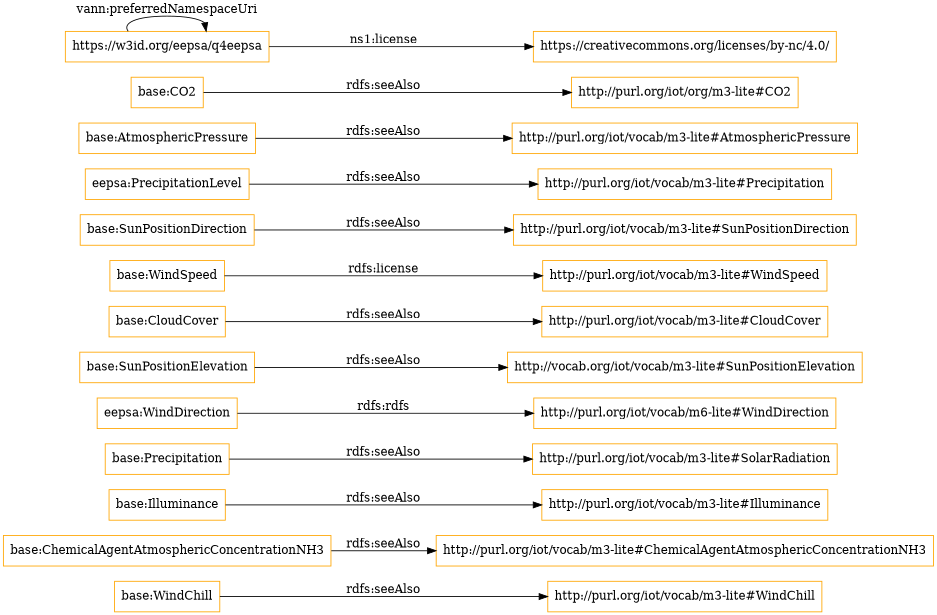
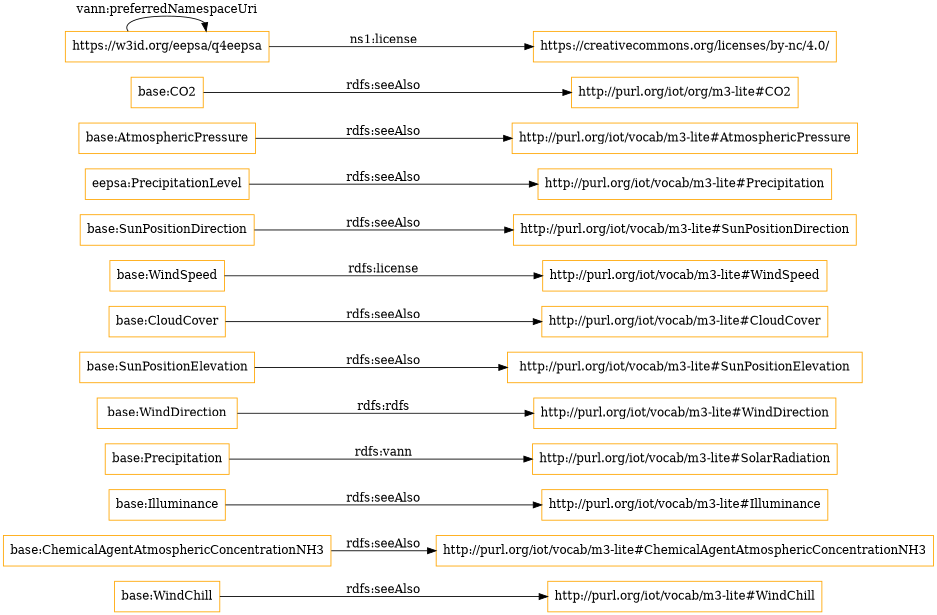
node "http://vocab.org/iot/vocab/m3-lite#SunPositionElevation": label "http://vocab.org/iot/vocab/m3-lite#SunPositionElevation" -> "http://purl.org/iot/vocab/m3-lite#SunPositionElevation"
node "eepsa:WindDirection": label "eepsa:WindDirection" -> "base:WindDirection"
node "http://purl.org/iot/vocab/m6-lite#WindDirection": label "http://purl.org/iot/vocab/m6-lite#WindDirection" -> "http://purl.org/iot/vocab/m3-lite#WindDirection"
edge "base:Precipitation" -> "http://purl.org/iot/vocab/m3-lite#SolarRadiation": label "rdfs:seeAlso" -> "rdfs:vann"
